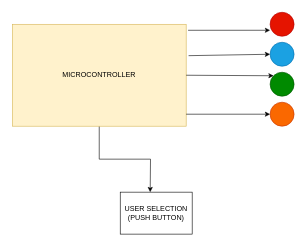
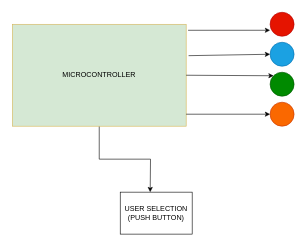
node "MICROCONTROLLER": fillcolor #fff2cc -> #d5e8d4
